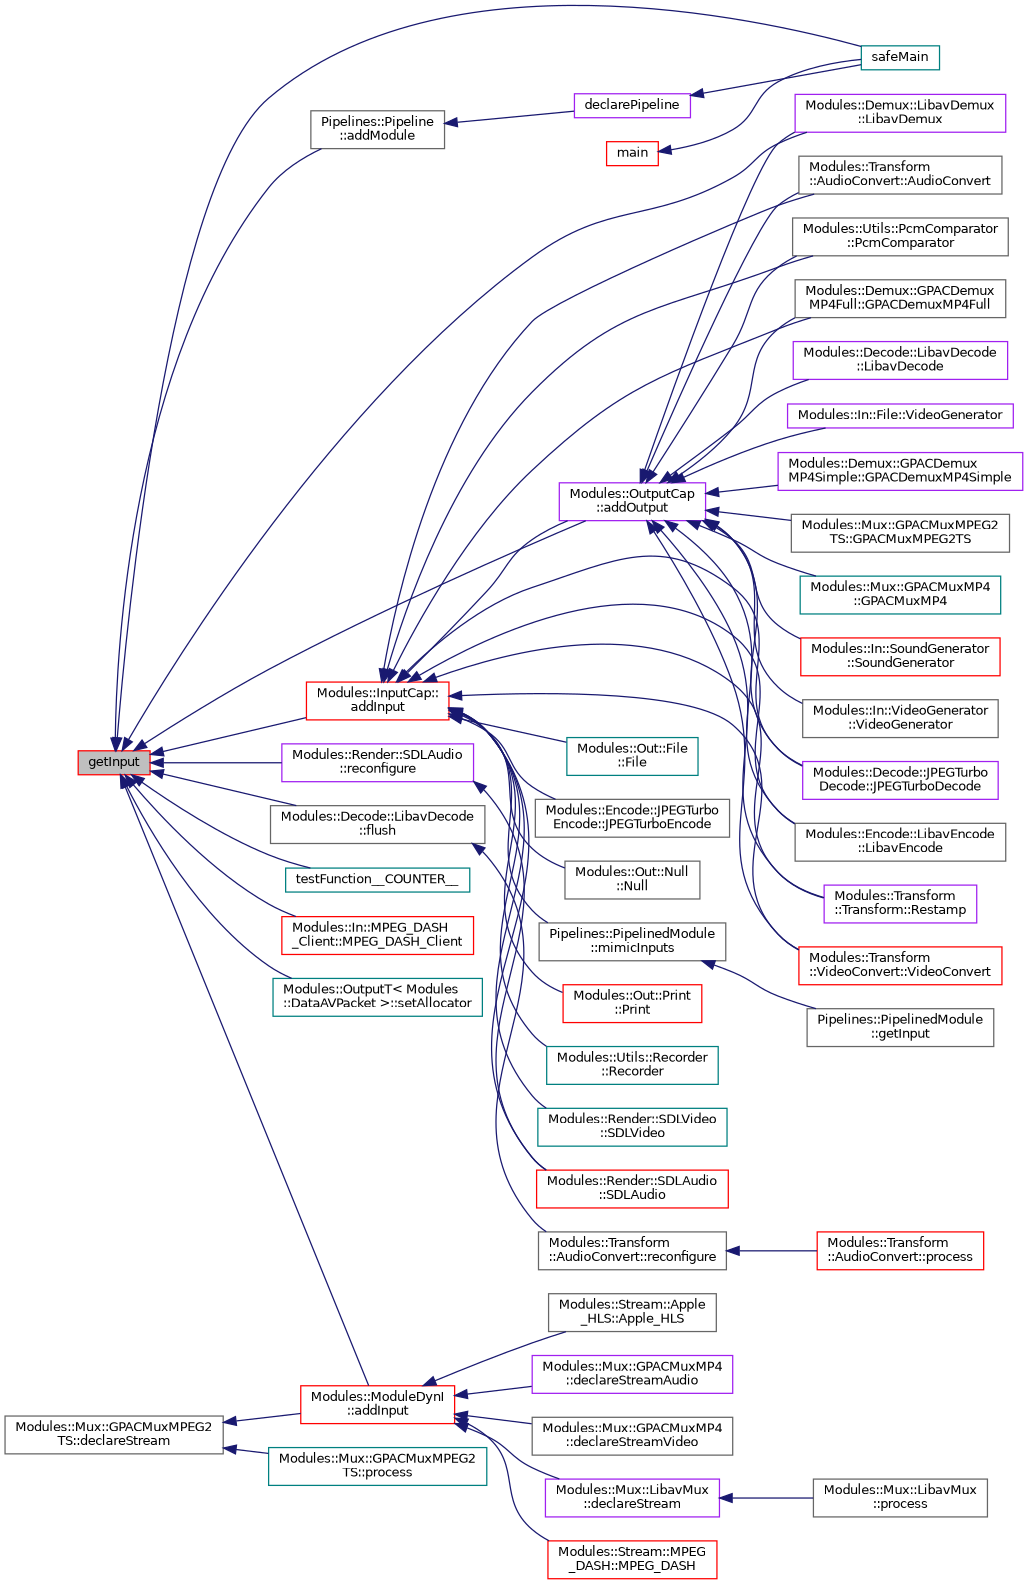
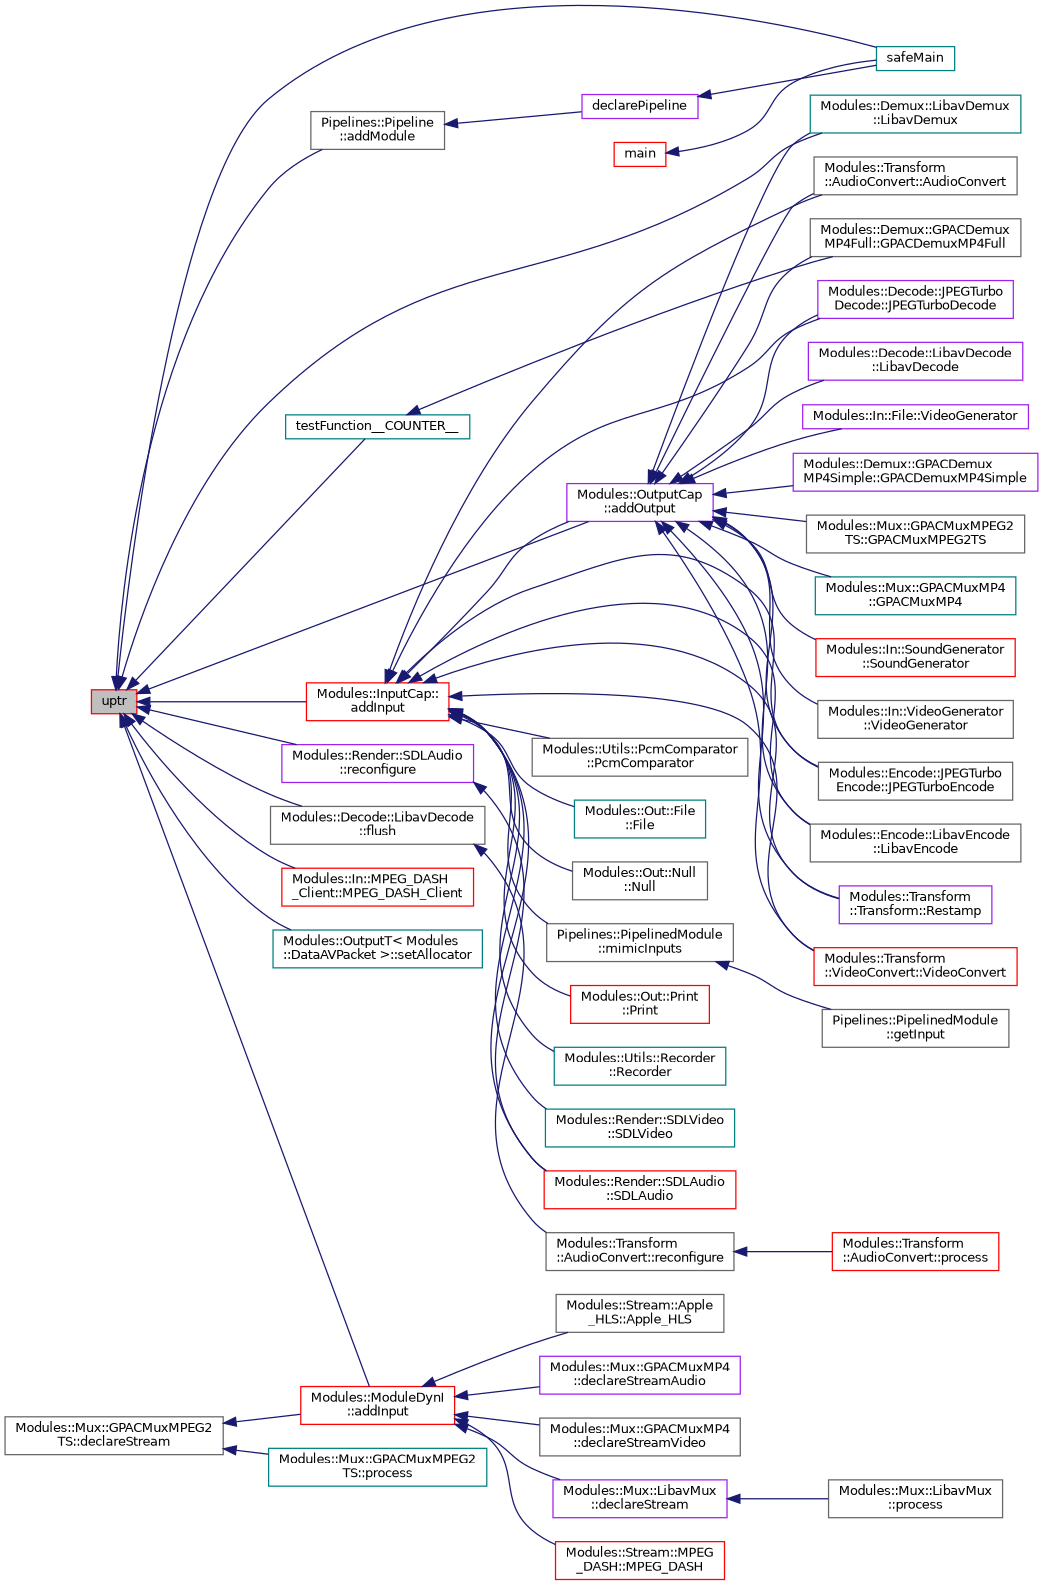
node "Modules::Demux::LibavDemux ::LibavDemux": color purple -> teal
edge "Modules::Utils::PcmComparator ::PcmComparator" -> "Modules::OutputCap ::addOutput": now "Modules::Encode::JPEGTurbo Encode::JPEGTurboEncode" -> "Modules::OutputCap ::addOutput"
edge "Modules::Demux::GPACDemux MP4Full::GPACDemuxMP4Full" -> "Modules::InputCap:: addInput": now "Modules::Demux::GPACDemux MP4Full::GPACDemuxMP4Full" -> "testFunction__COUNTER__"
node "getInput": label "getInput" -> "uptr"
